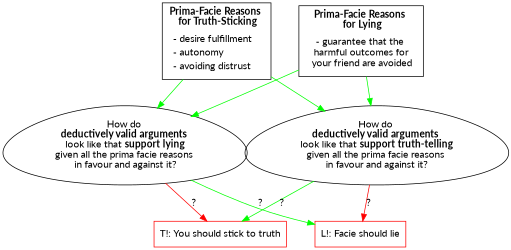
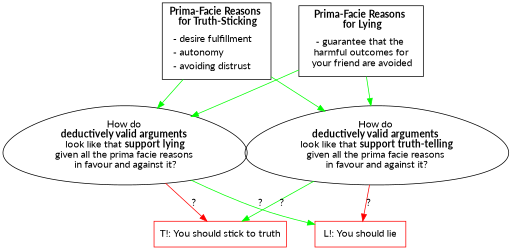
node "L!: Facie should lie": label "L!: Facie should lie" -> "L!: You should lie"
